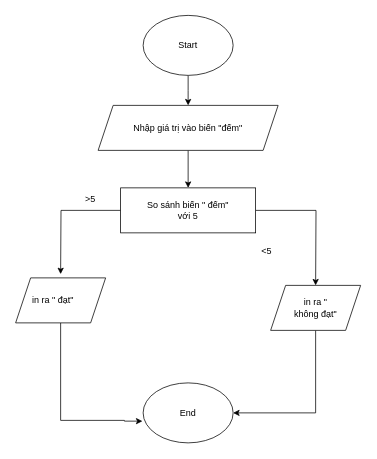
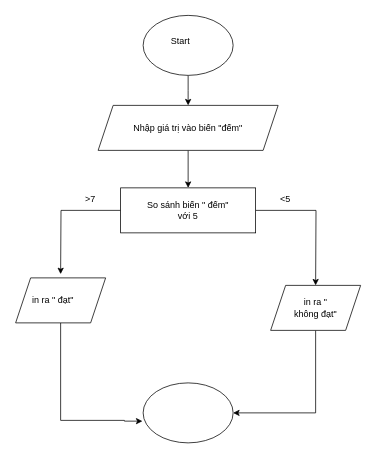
node "Start": moved (188, 45) -> (180, 42)
node ">5": label ">5" -> ">7"
node "<5": moved (267, 252) -> (285, 199)
node "End": removed
